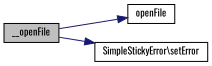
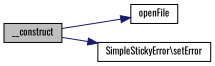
node "__openFile": label "__openFile" -> "__construct"
